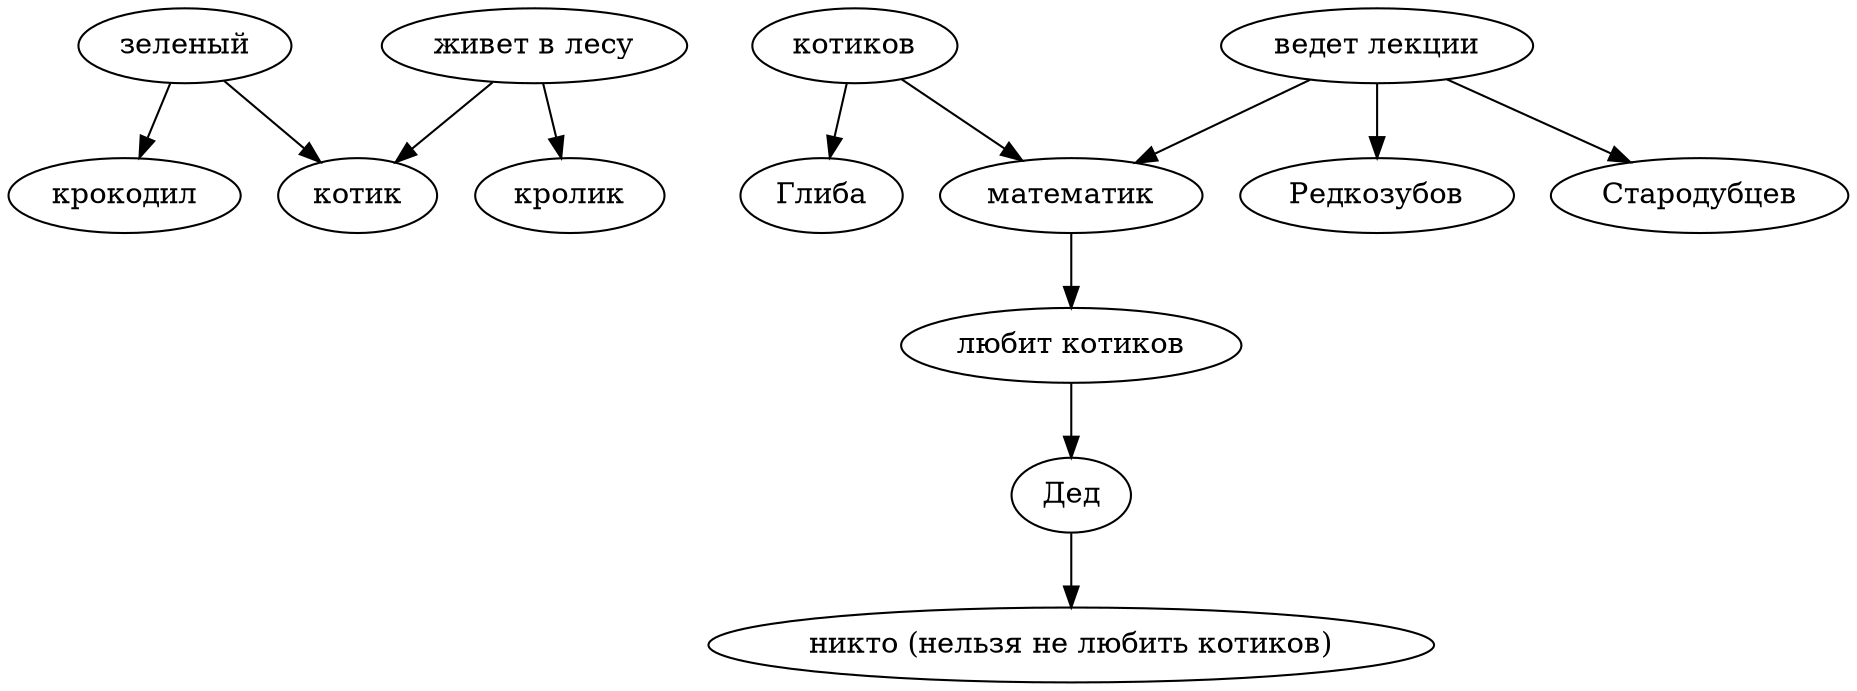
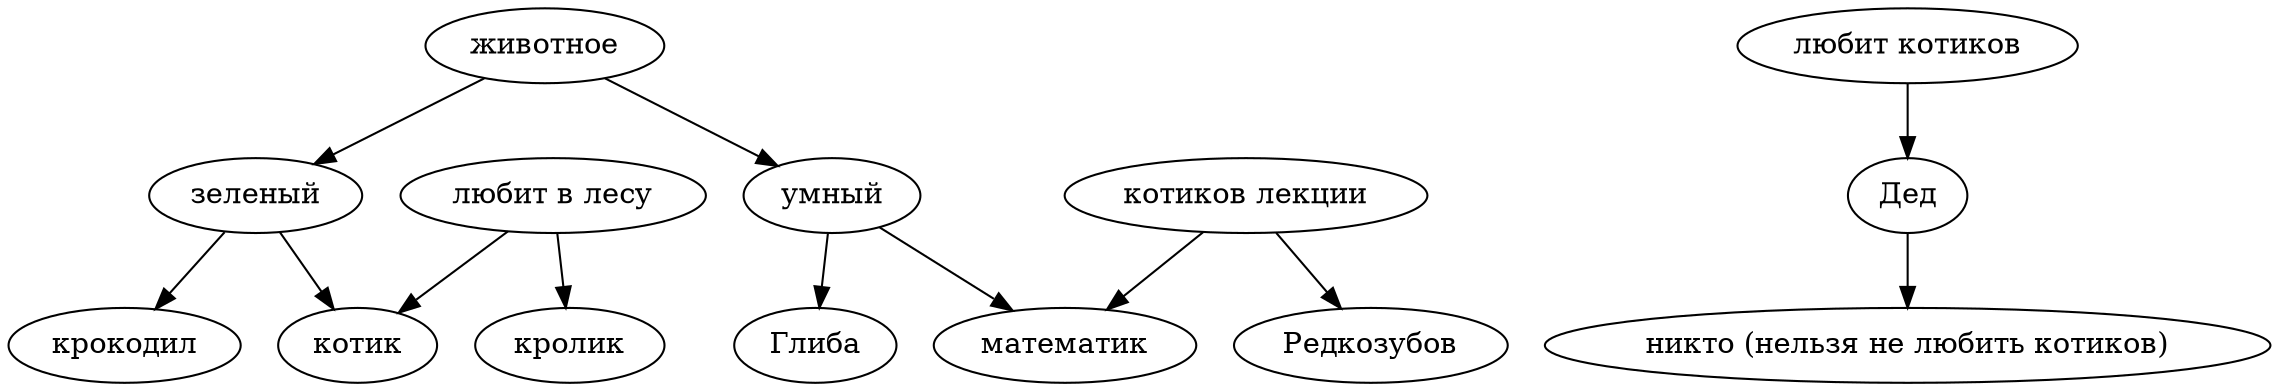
node "живет в лесу": label "живет в лесу" -> "любит в лесу"
node "животное": added
node "котиков": label "котиков" -> "умный"
node "ведет лекции": label "ведет лекции" -> "котиков лекции"
node "Стародубцев": removed
edge "математик" -> "любит котиков": removed
